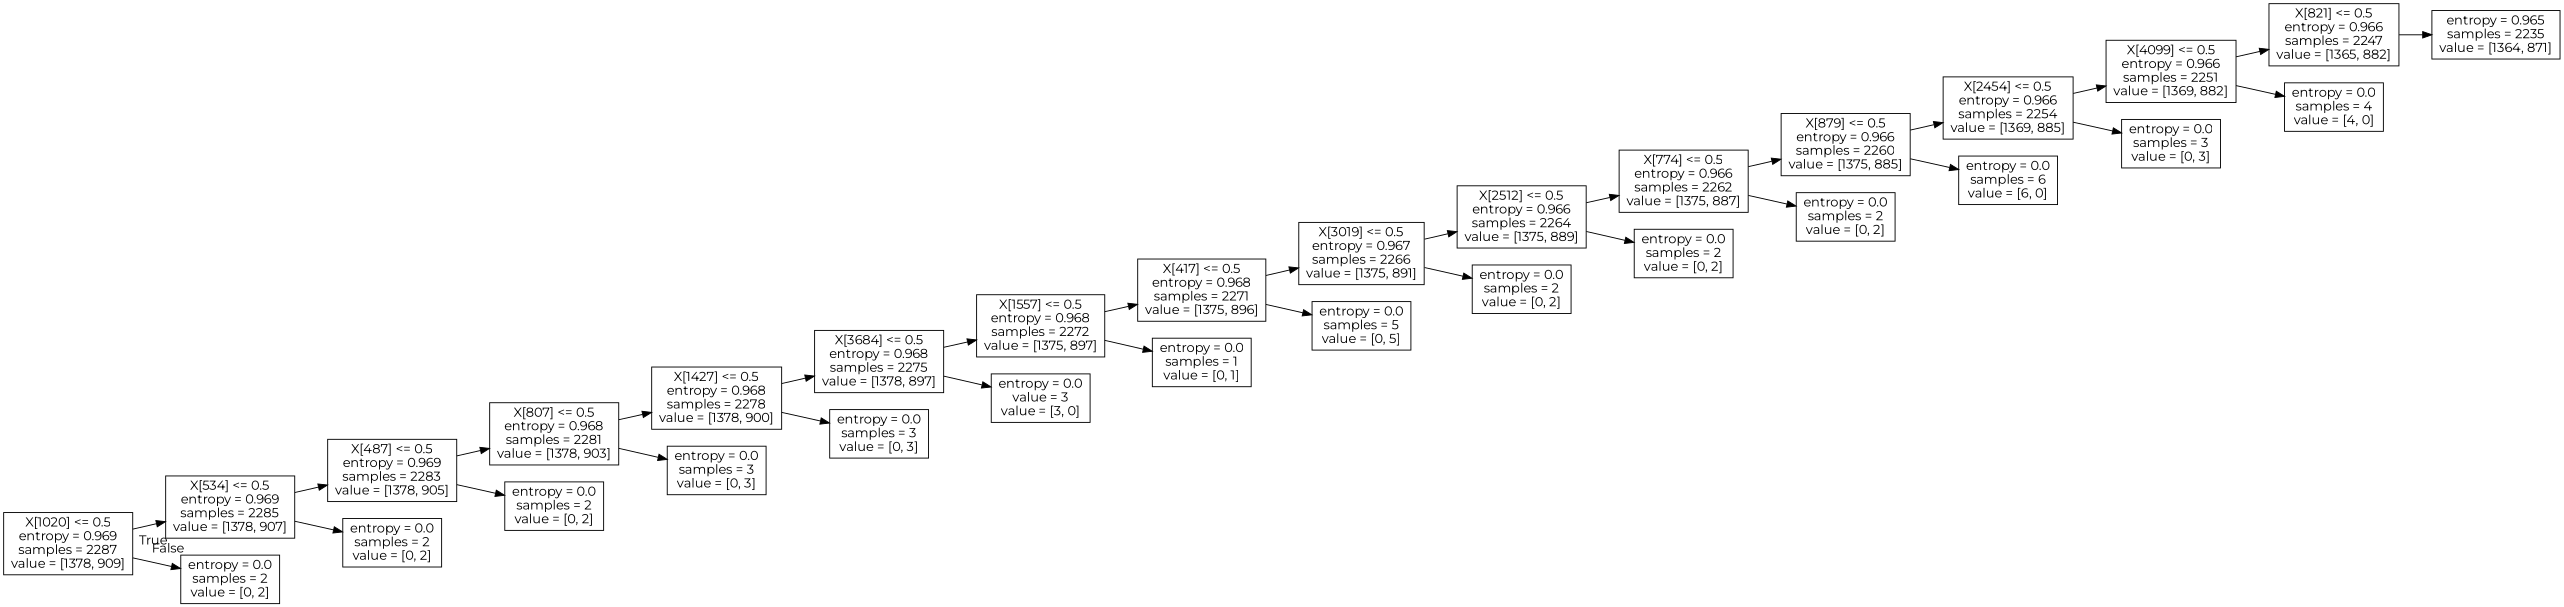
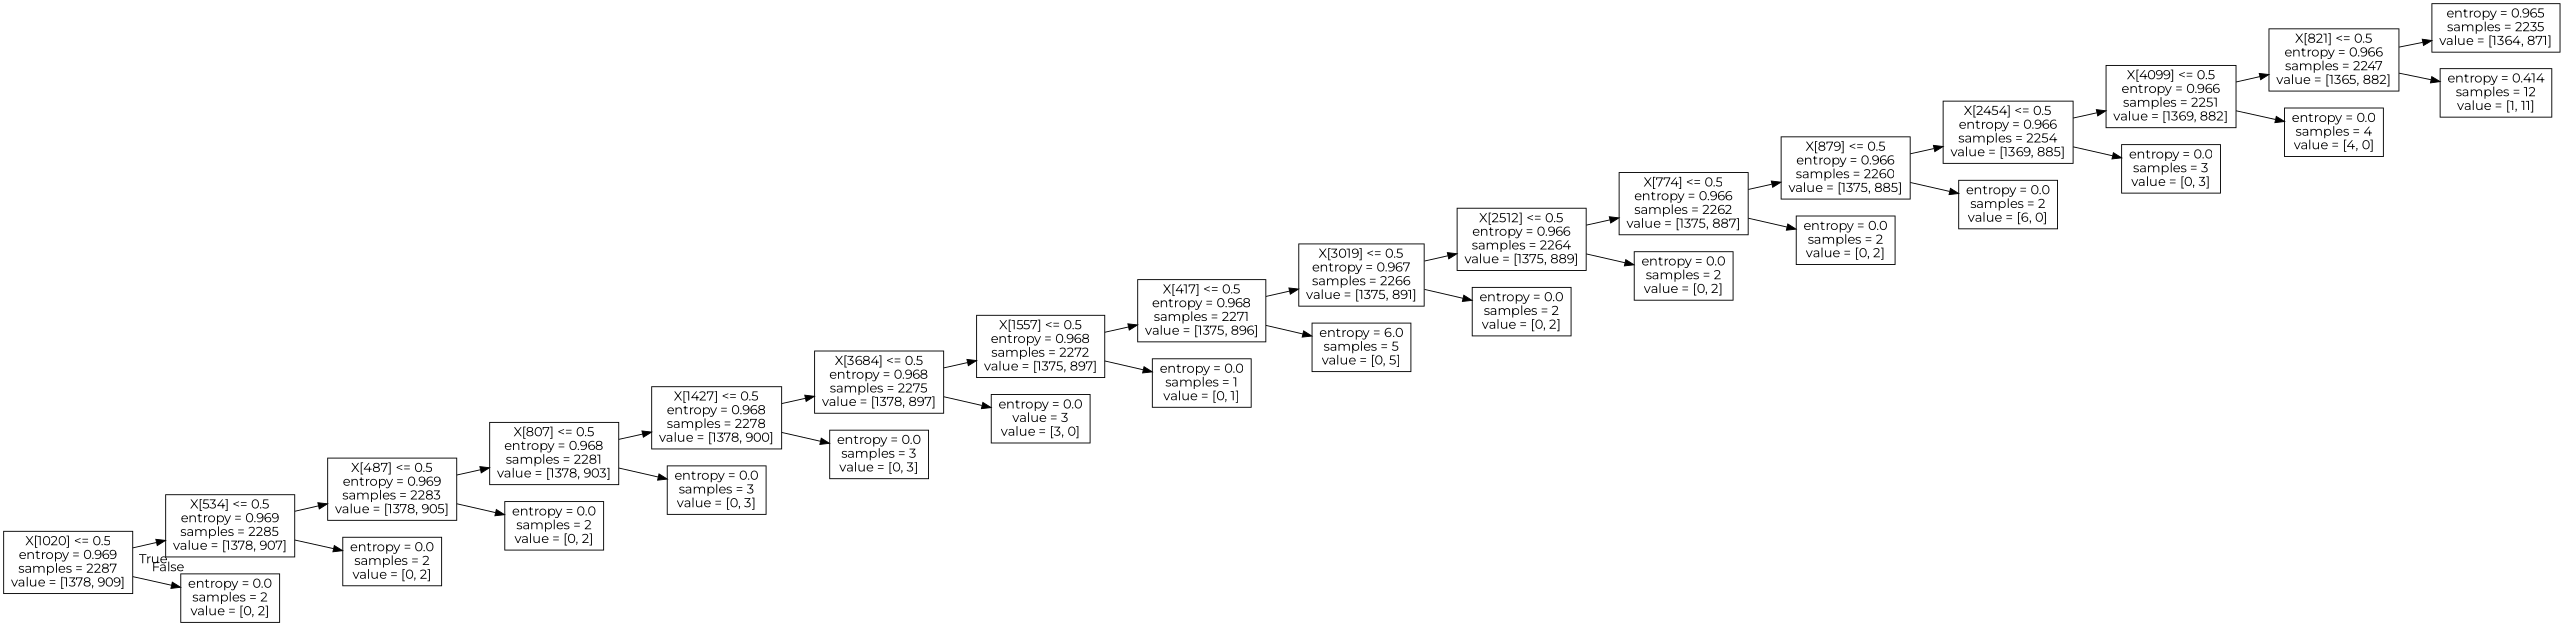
node "entropy = 0.414 samples = 12 value = [1, 11]": added
node "entropy = 0.0 samples = 6 value = [6, 0]": label "entropy = 0.0 samples = 6 value = [6, 0]" -> "entropy = 0.0 samples = 2 value = [6, 0]"
node "entropy = 0.0 samples = 5 value = [0, 5]": label "entropy = 0.0 samples = 5 value = [0, 5]" -> "entropy = 6.0 samples = 5 value = [0, 5]"
